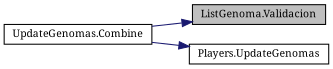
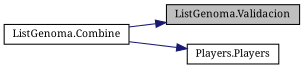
node "UpdateGenomas.Combine": label "UpdateGenomas.Combine" -> "ListGenoma.Combine"
node "Players.UpdateGenomas": label "Players.UpdateGenomas" -> "Players.Players"
